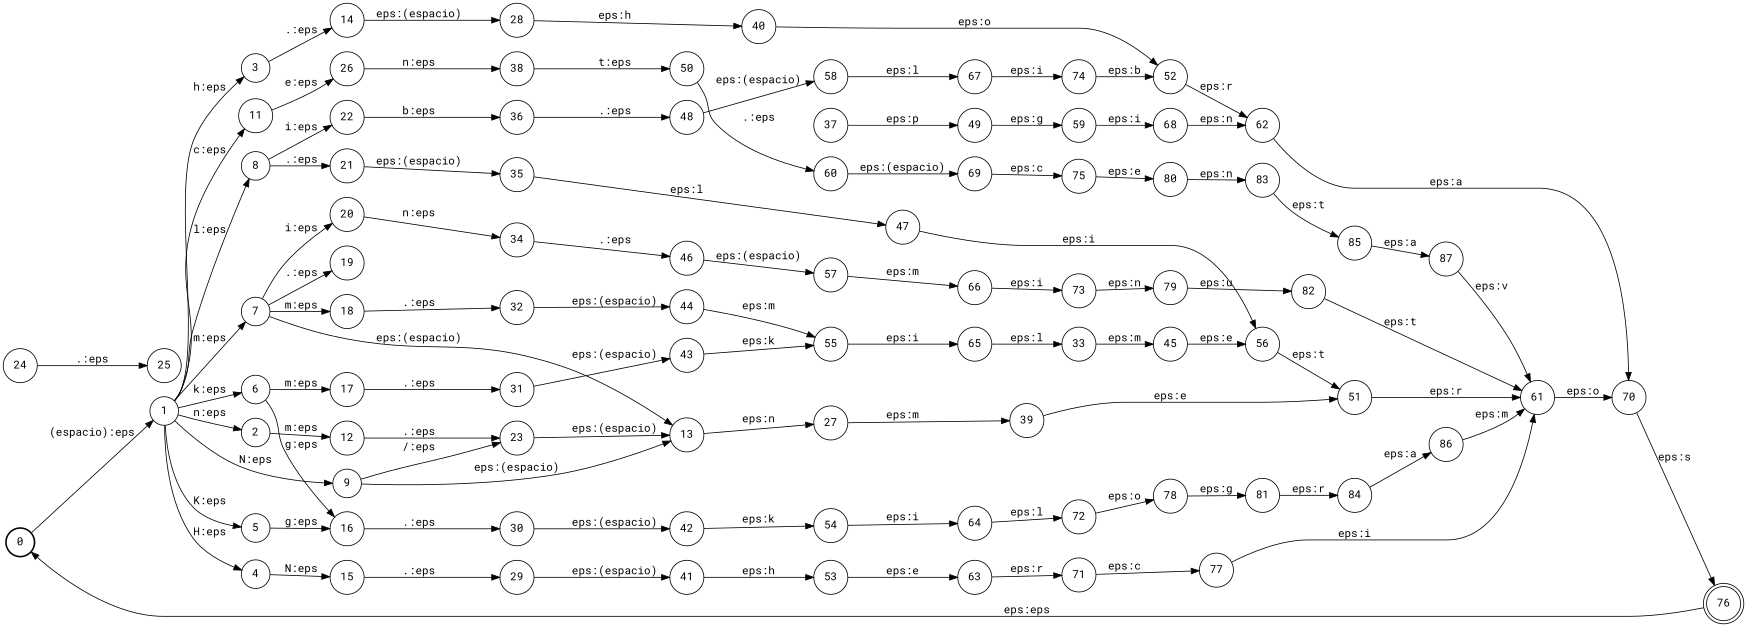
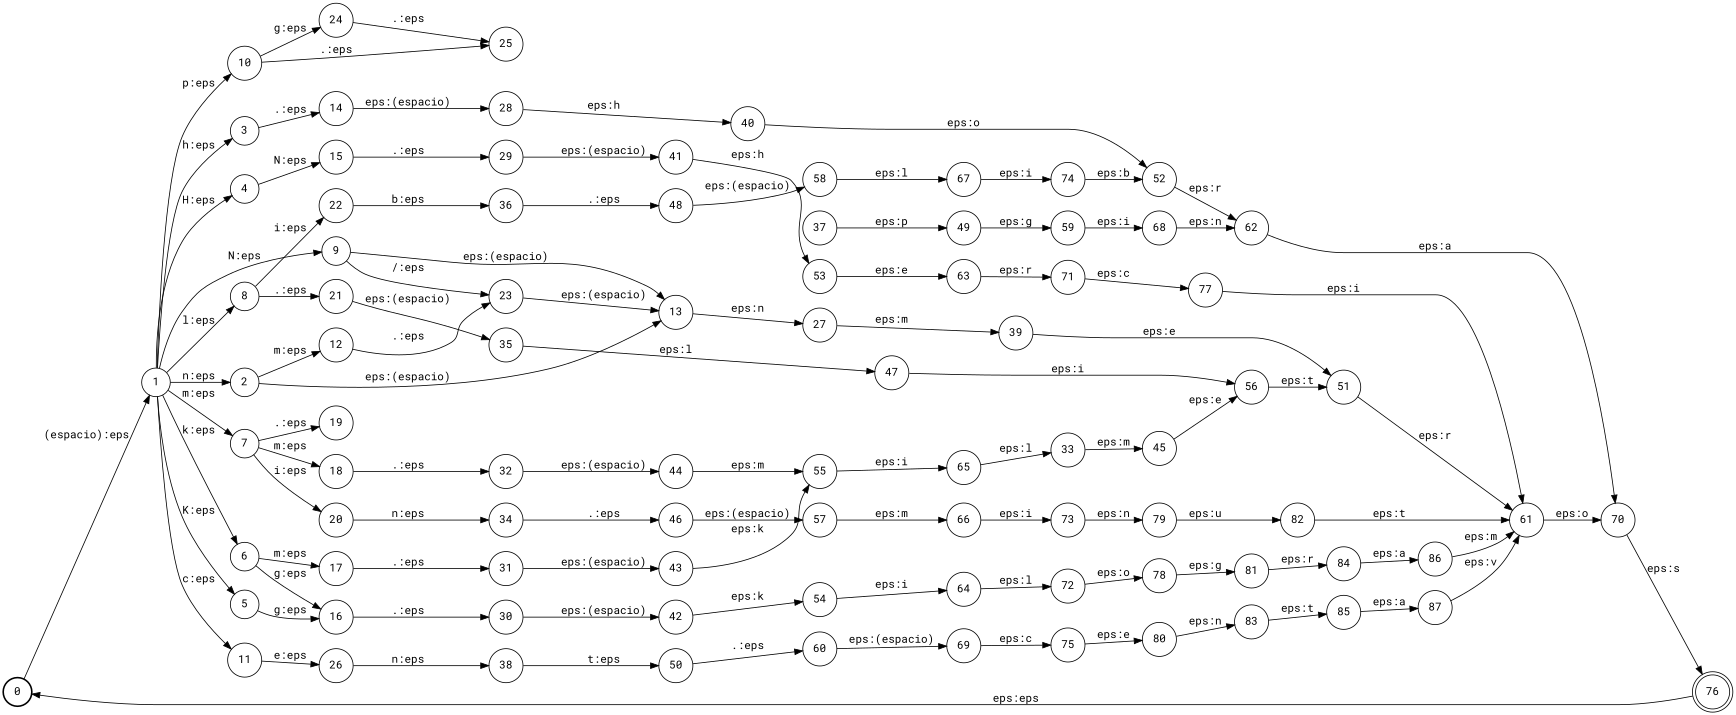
node "10": added
edge "7" -> "13": now "2" -> "13"
